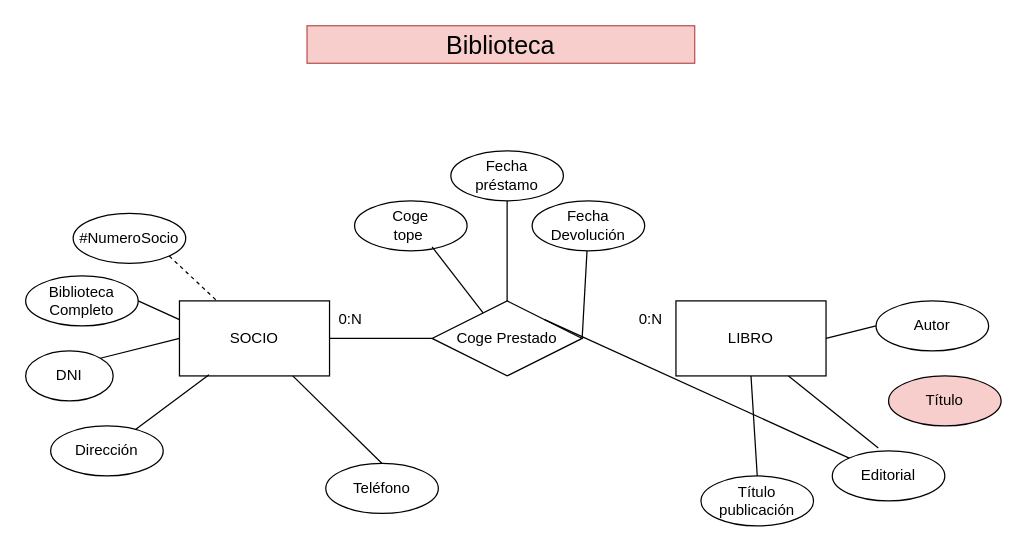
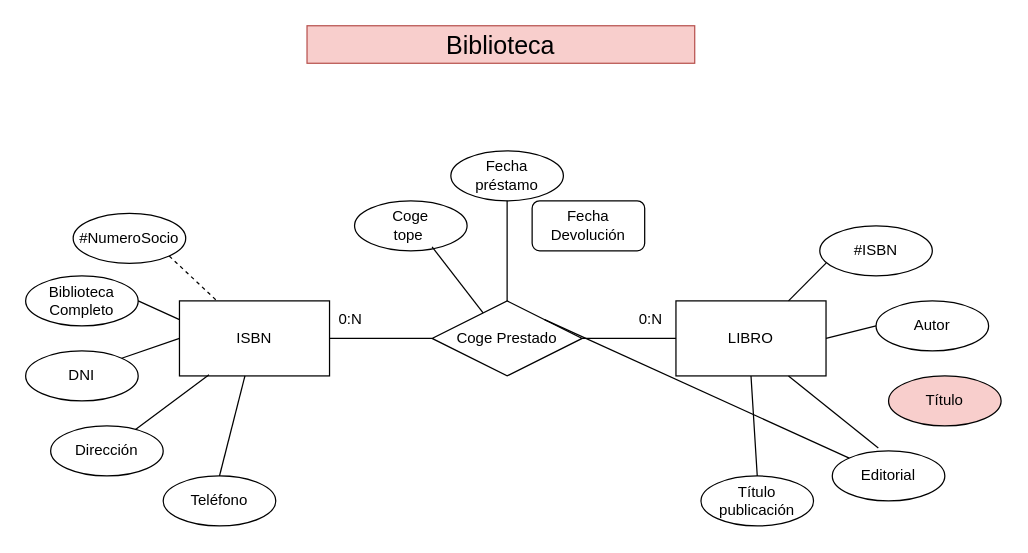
node "Fecha Devolución": shape ellipse -> rounded rectangle
node "#ISBN": added
edge "#ISBN" -- "LIBRO": added
edge "Fecha Devolución" -- "Coge Prestado": now "LIBRO" -- "Coge Prestado"
node "SOCIO": label "SOCIO" -> "ISBN"
node "DNI": size 88x50 -> 113x50
node "Teléfono": moved (382, 488) -> (219, 501)
